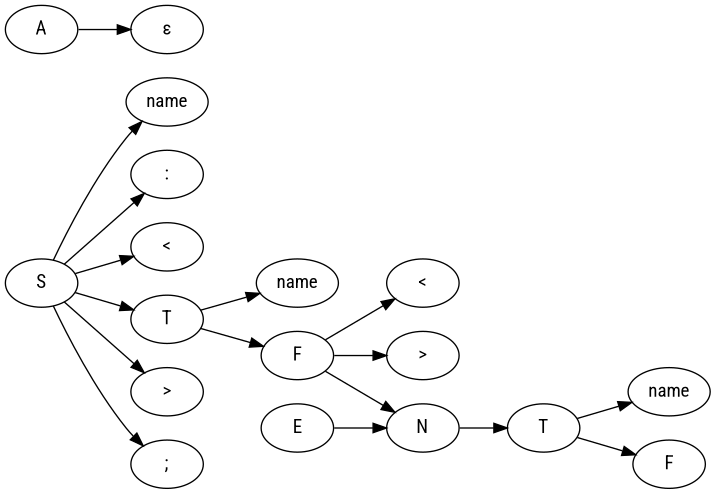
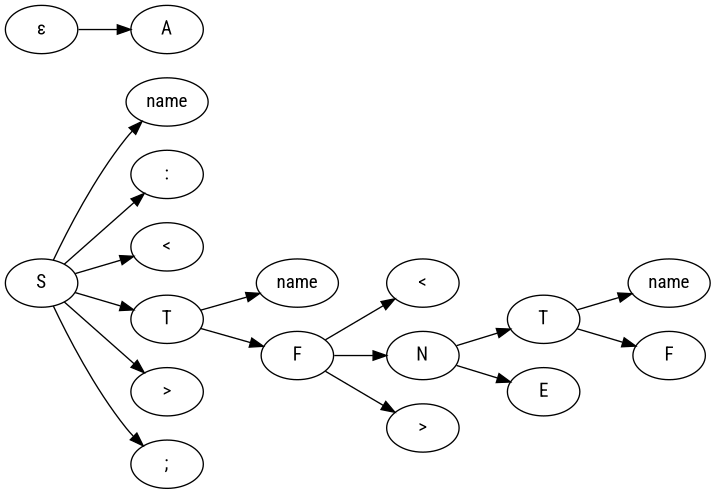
edge "A" -> "ε": reversed
edge "E" -> "N": reversed
